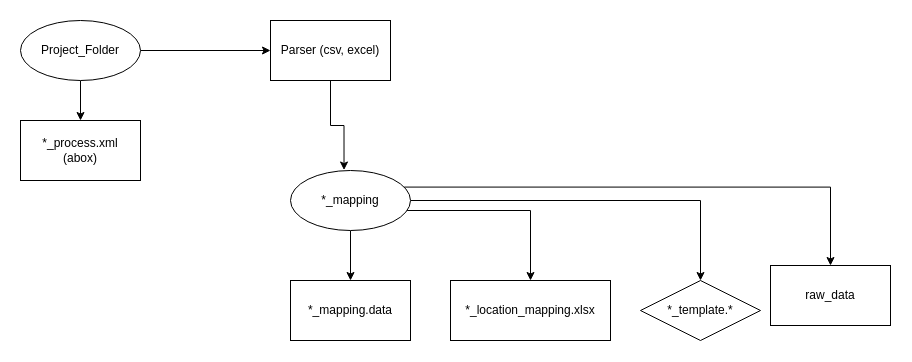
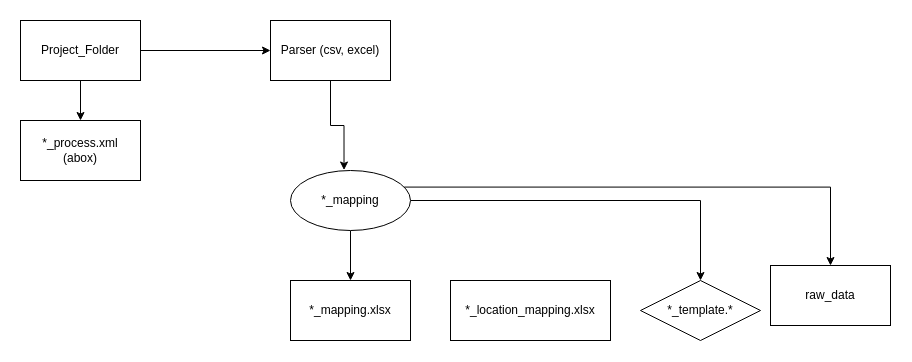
node "Project_Folder": shape ellipse -> rectangle
edge "*_mapping" -> "*_location_mapping.xlsx": removed
node "*_mapping.data": label "*_mapping.data" -> "*_mapping.xlsx"
